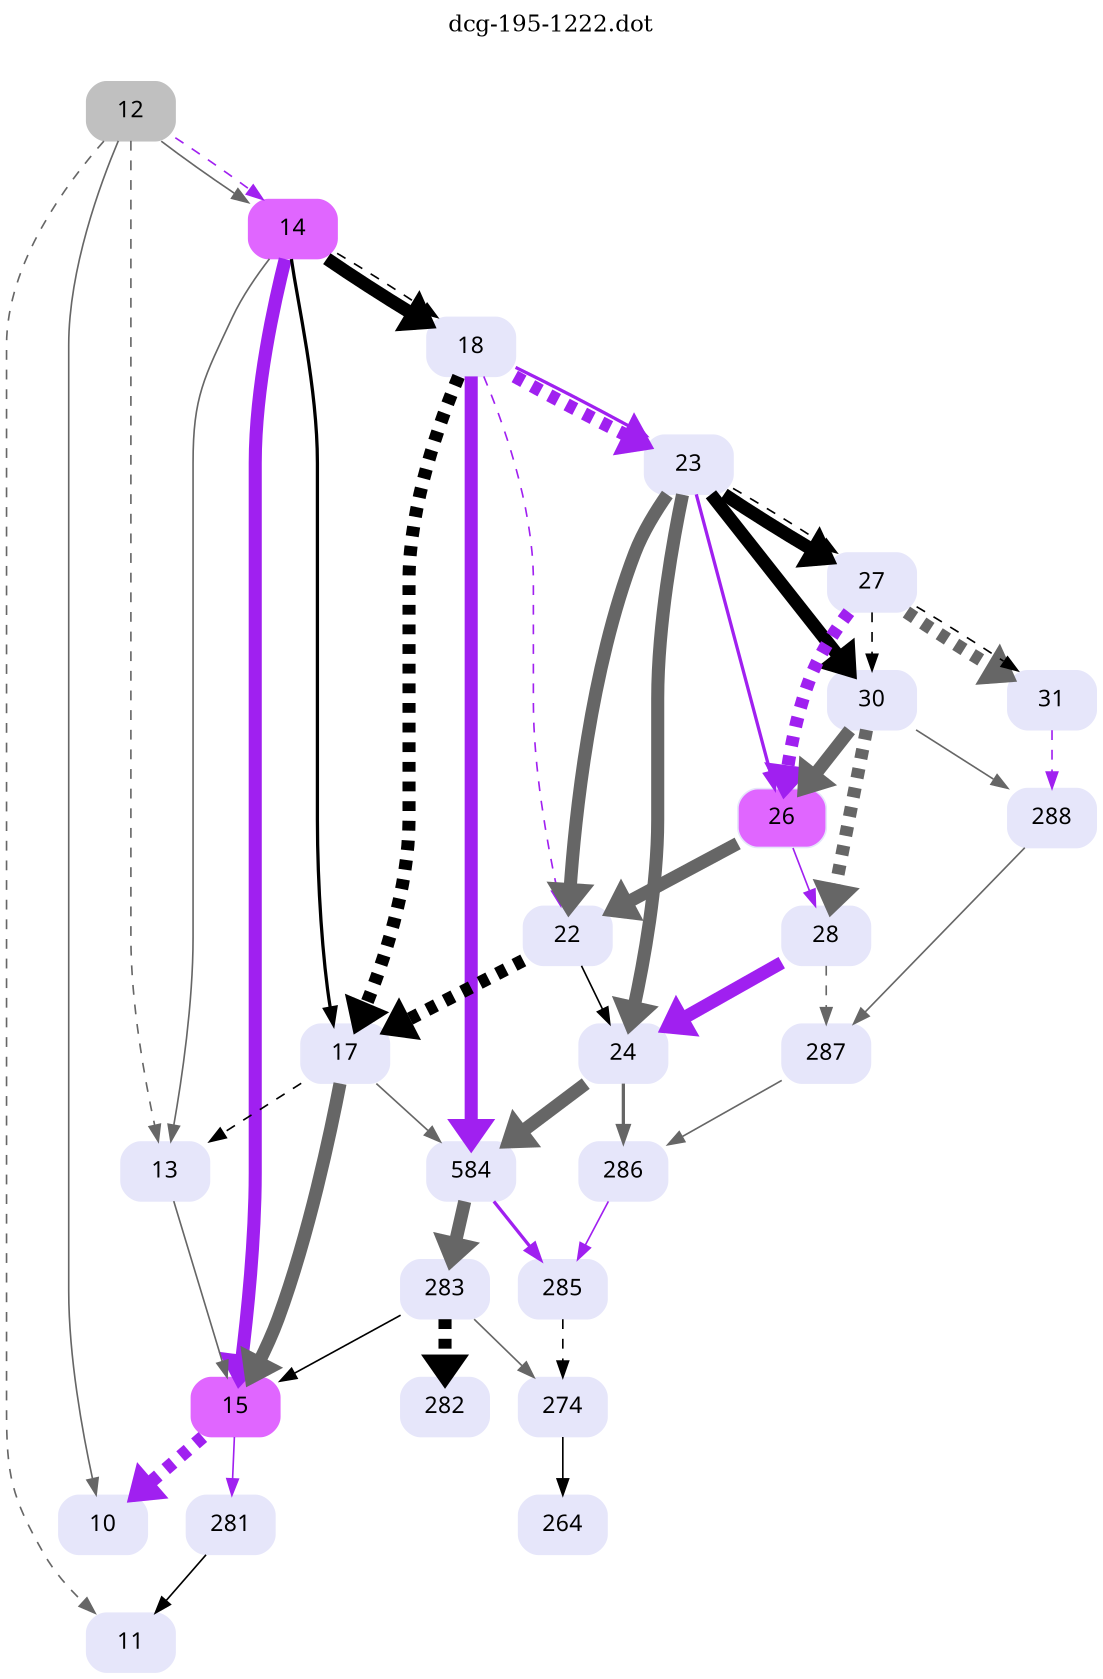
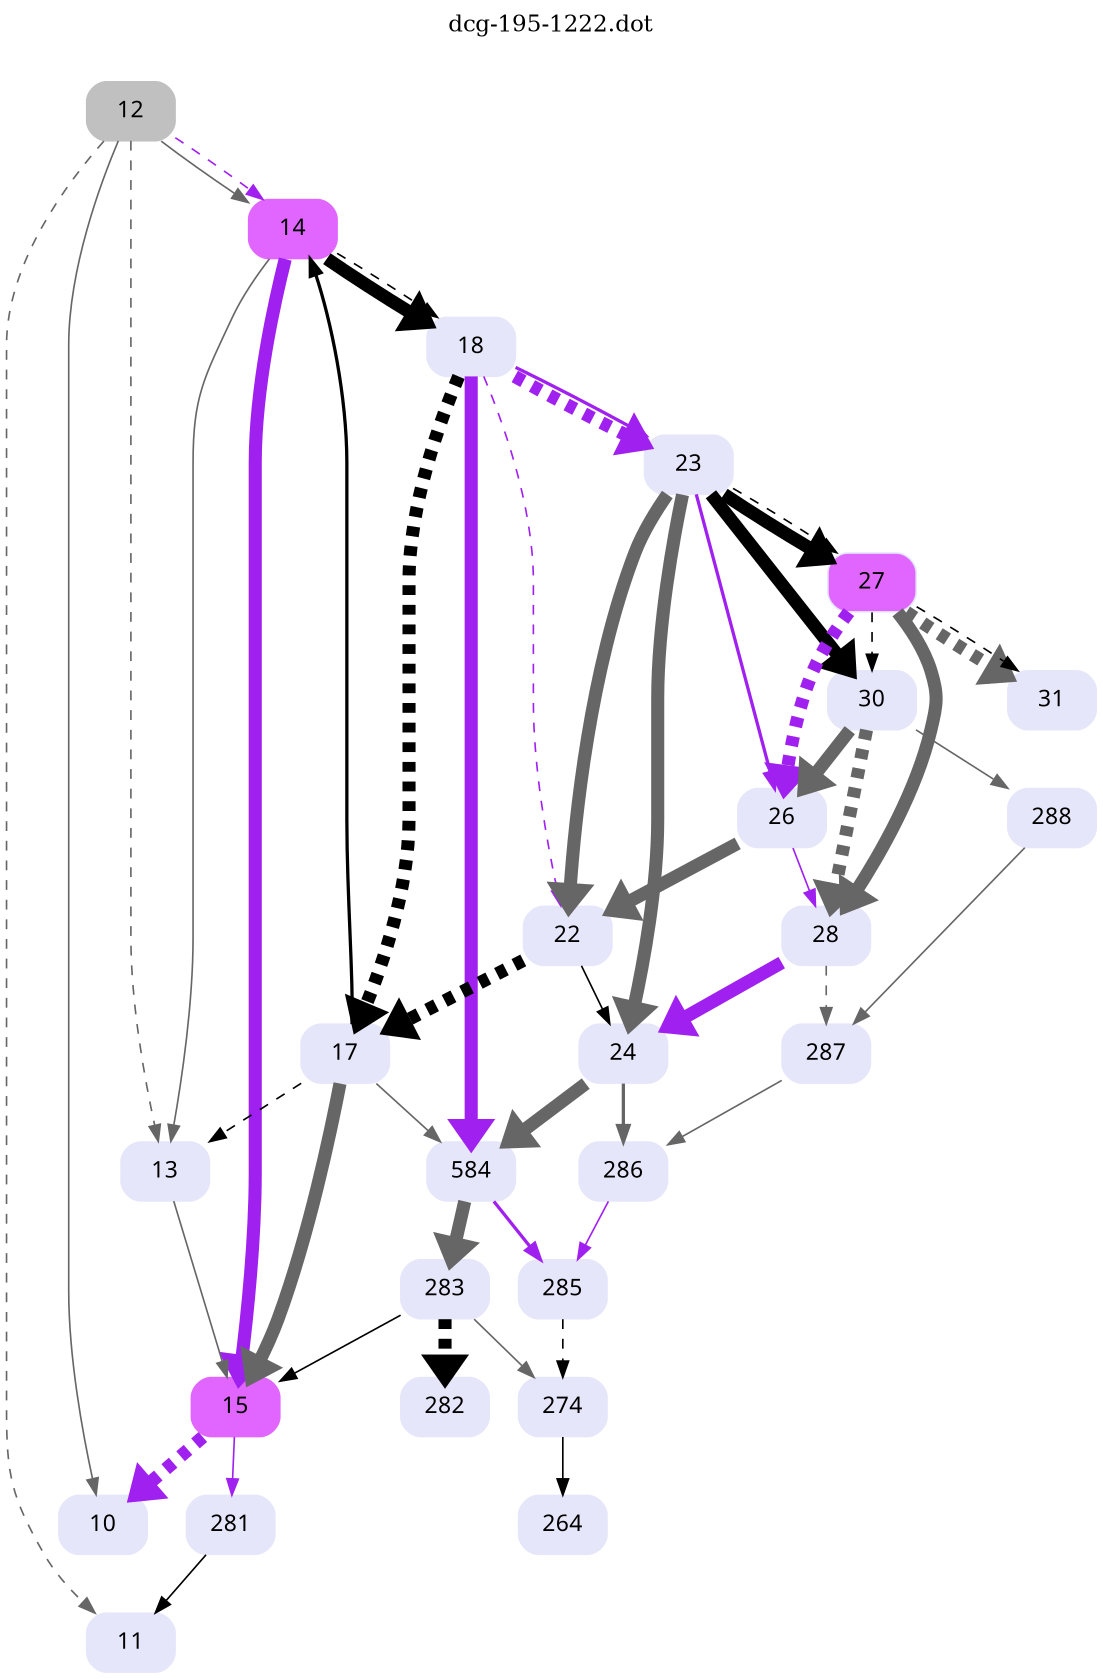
node "27": fillcolor lavender -> mediumorchid1
edge "14" -> "17": reversed
edge "31" -> "288": removed
edge "27" -> "28": added
node "26": fillcolor mediumorchid1 -> lavender
